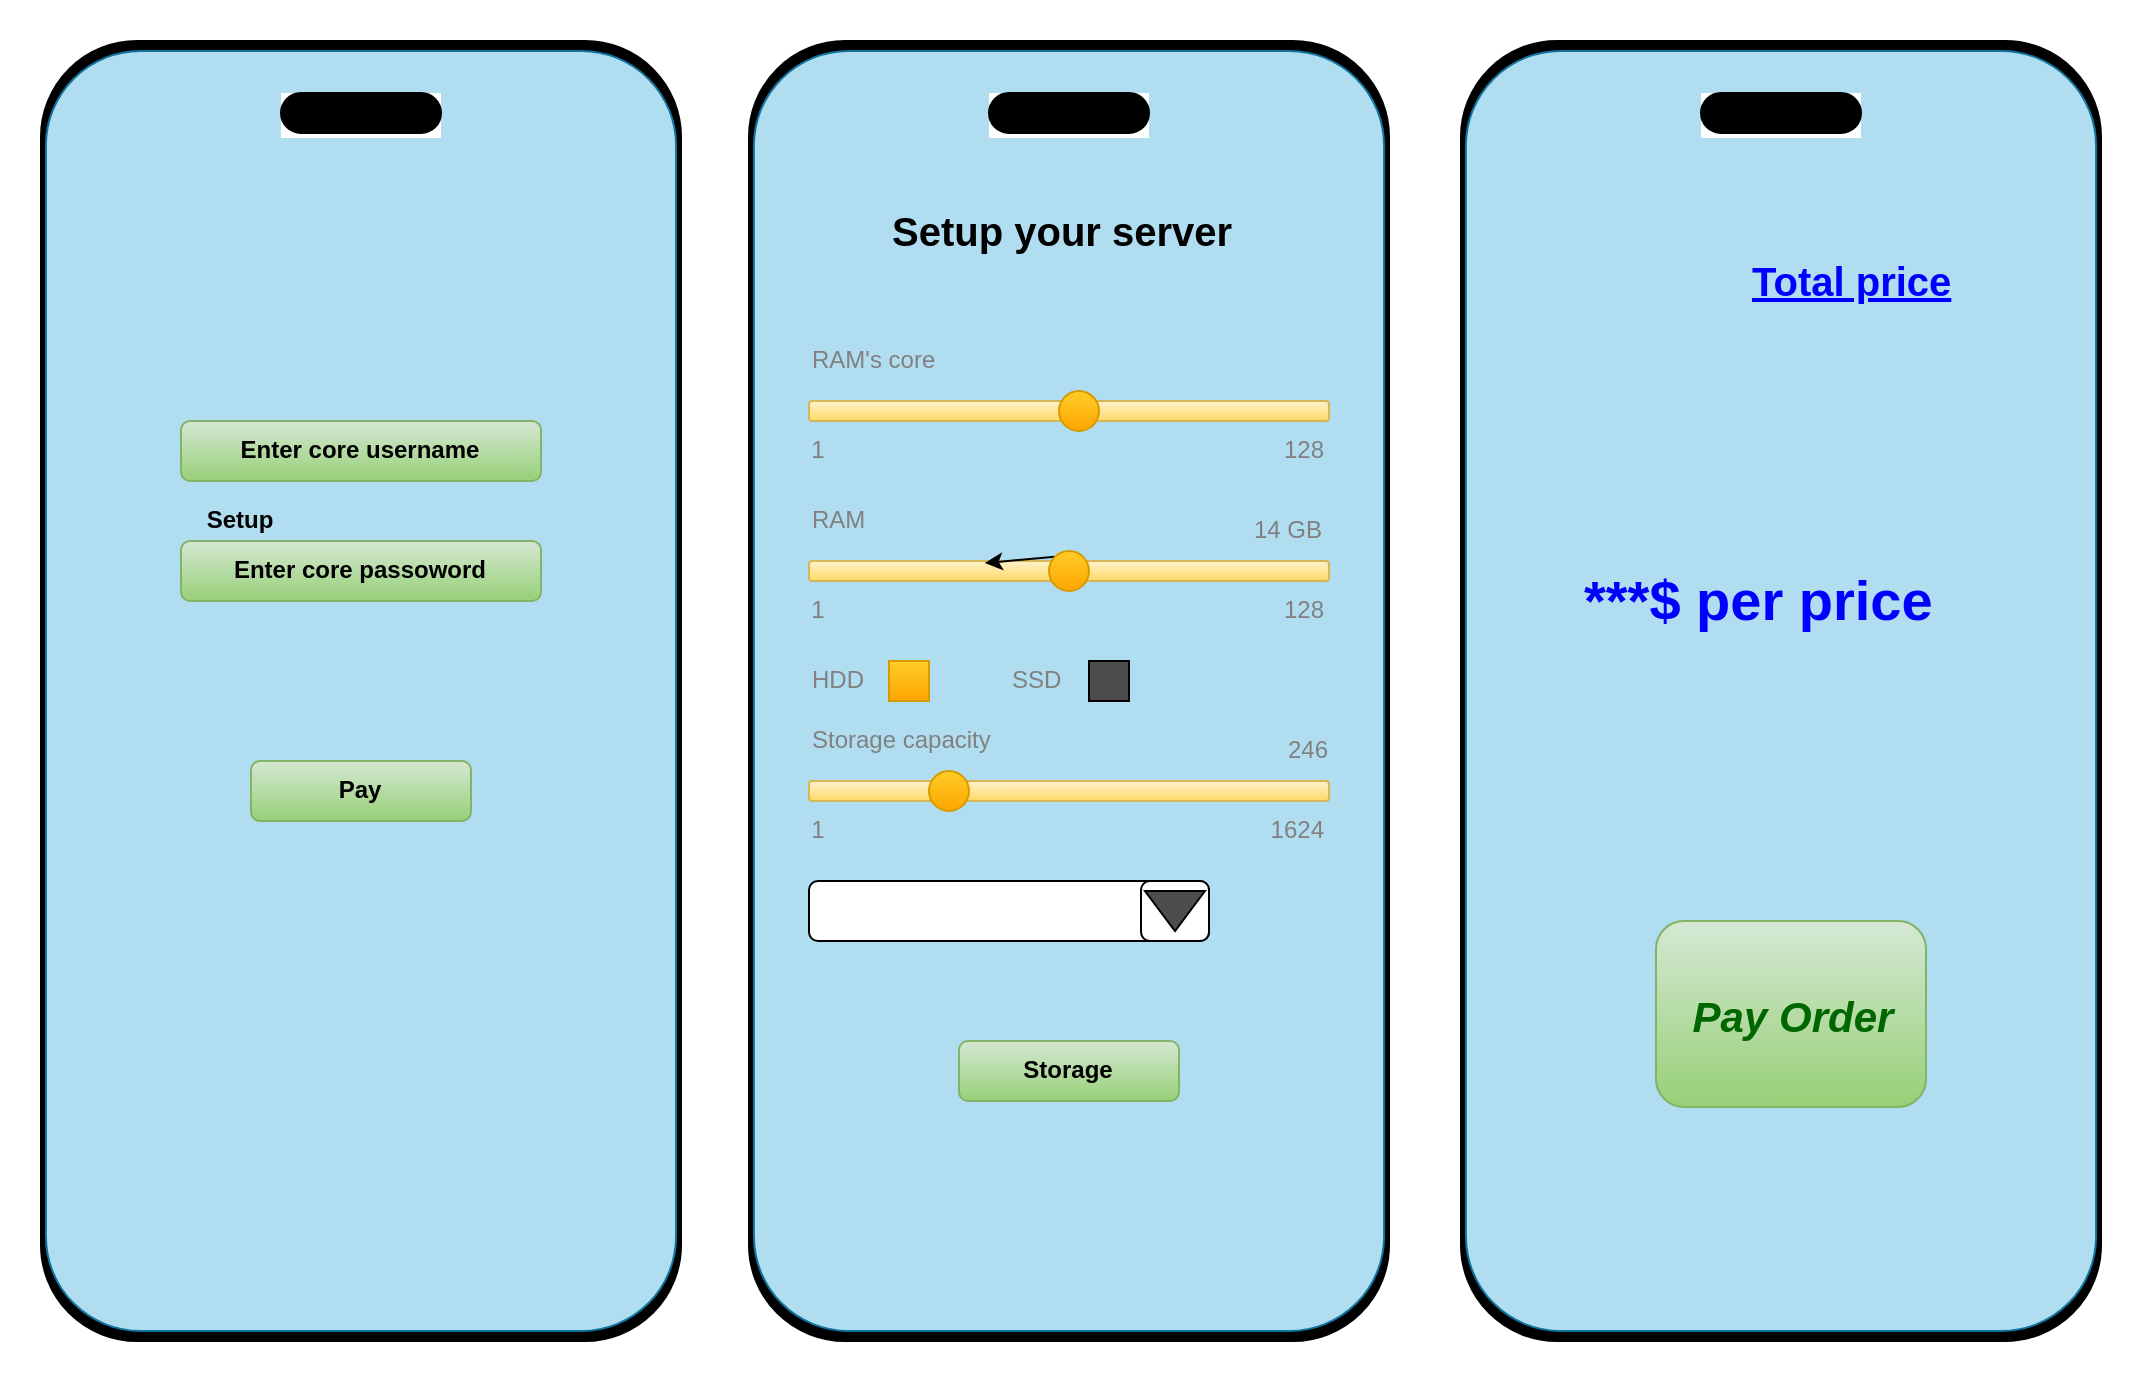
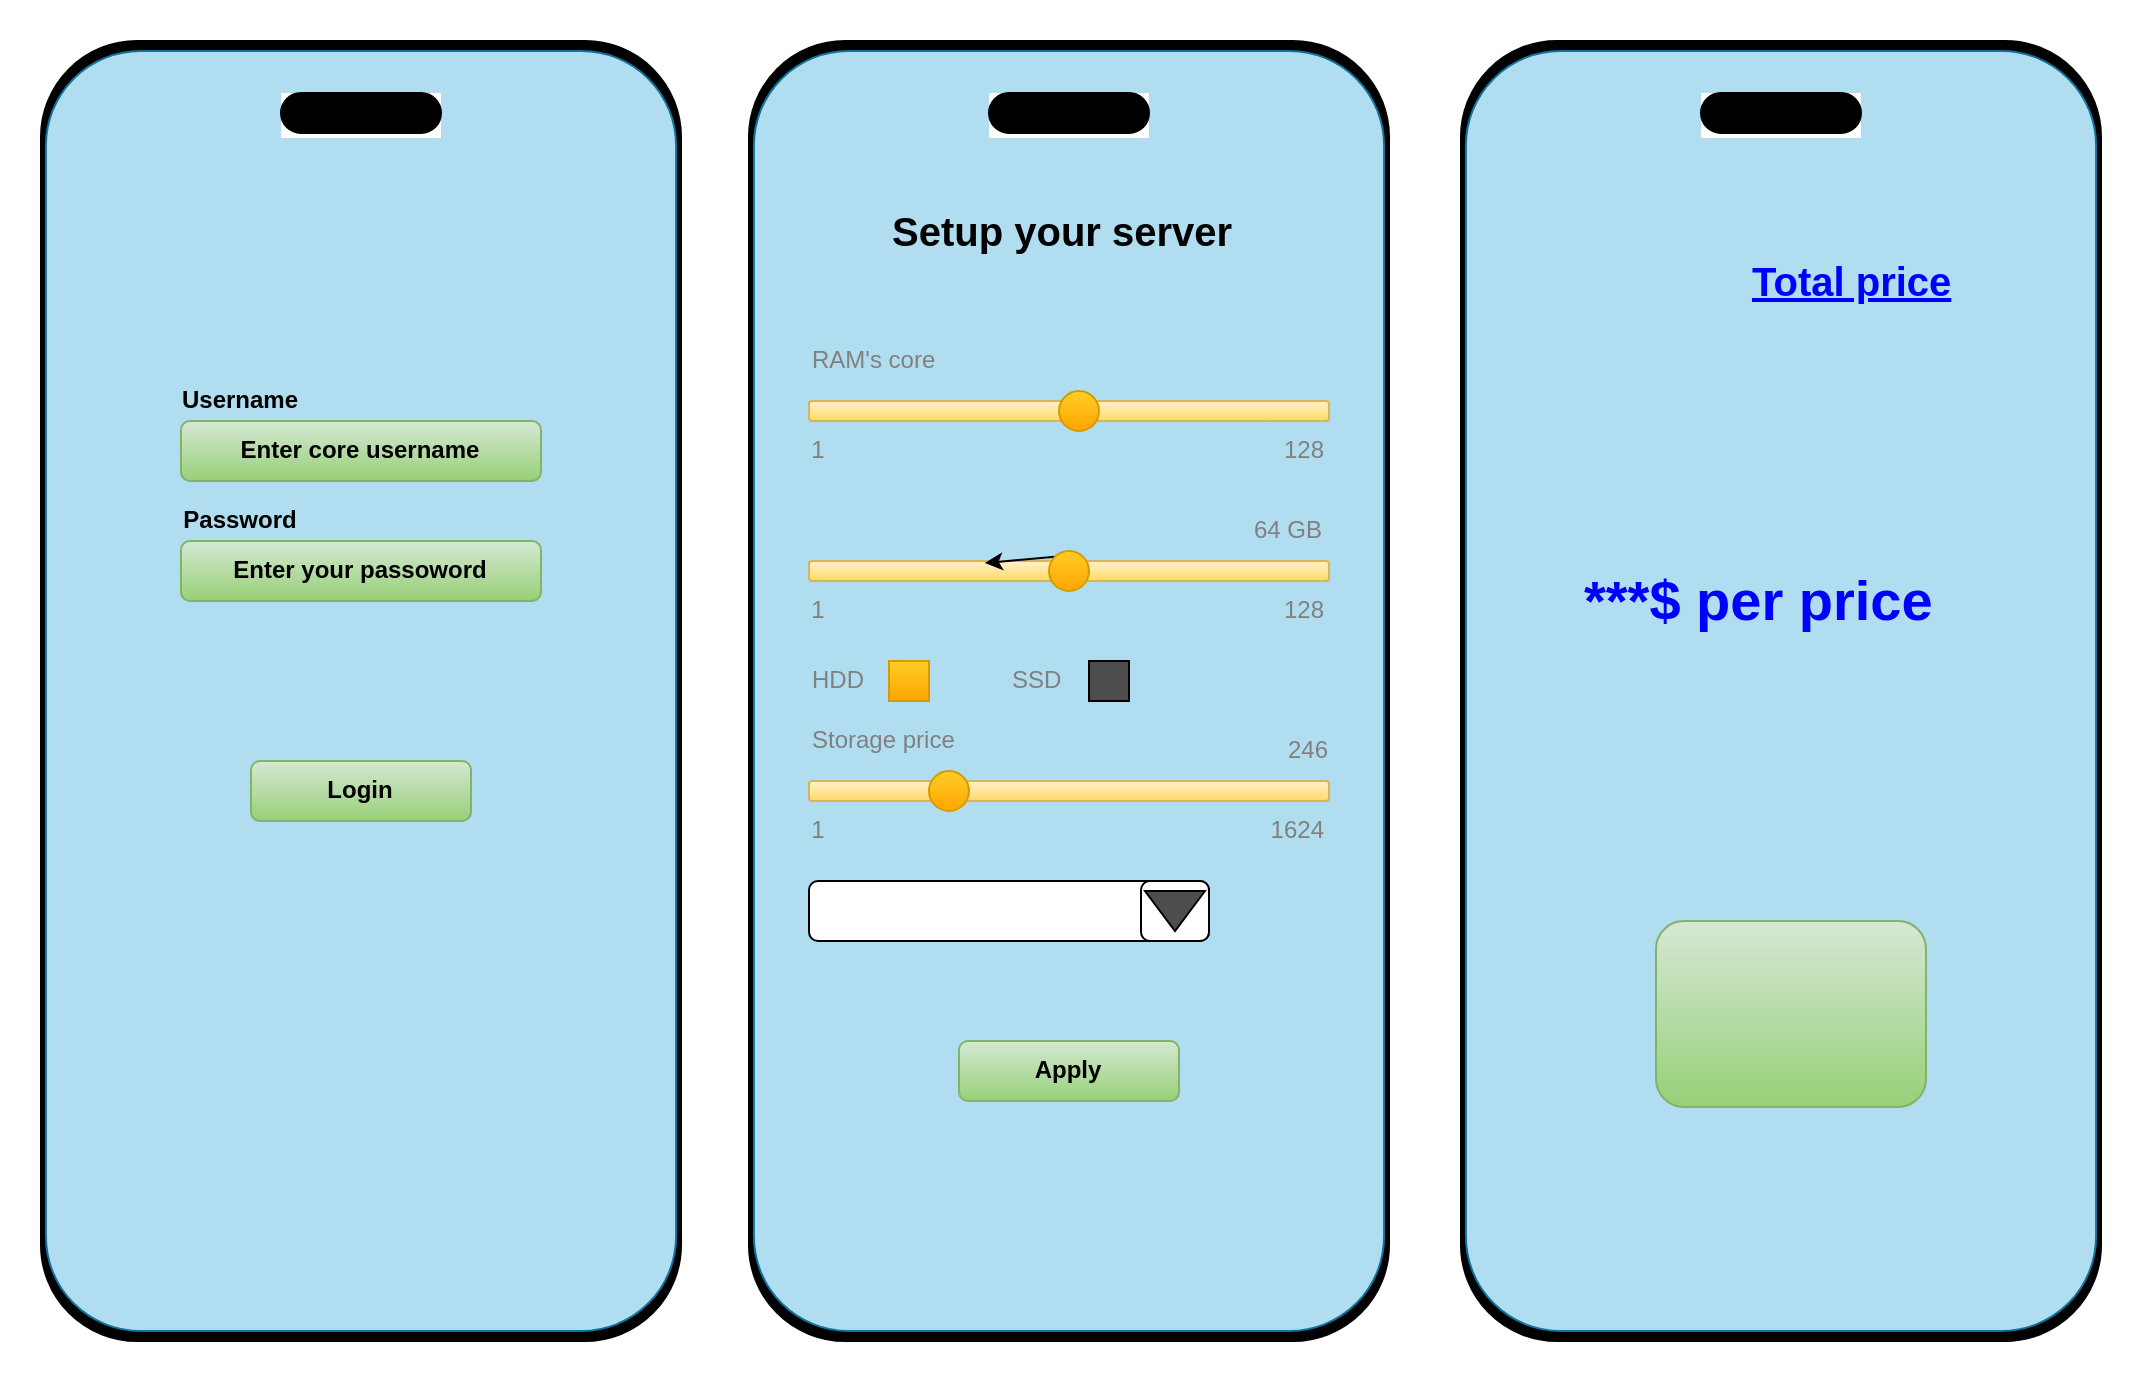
node "Username": added
node "Setup": label "Setup" -> "Password"
node "RAM": removed
node "14 GB": label "14 GB" -> "64 GB"
node "Enter core passoword": label "Enter core passoword" -> "Enter your passoword"
node "Storage capacity": label "Storage capacity" -> "Storage price"
node "Pay": label "Pay" -> "Login"
node "Pay Order": removed
node "Storage": label "Storage" -> "Apply"
